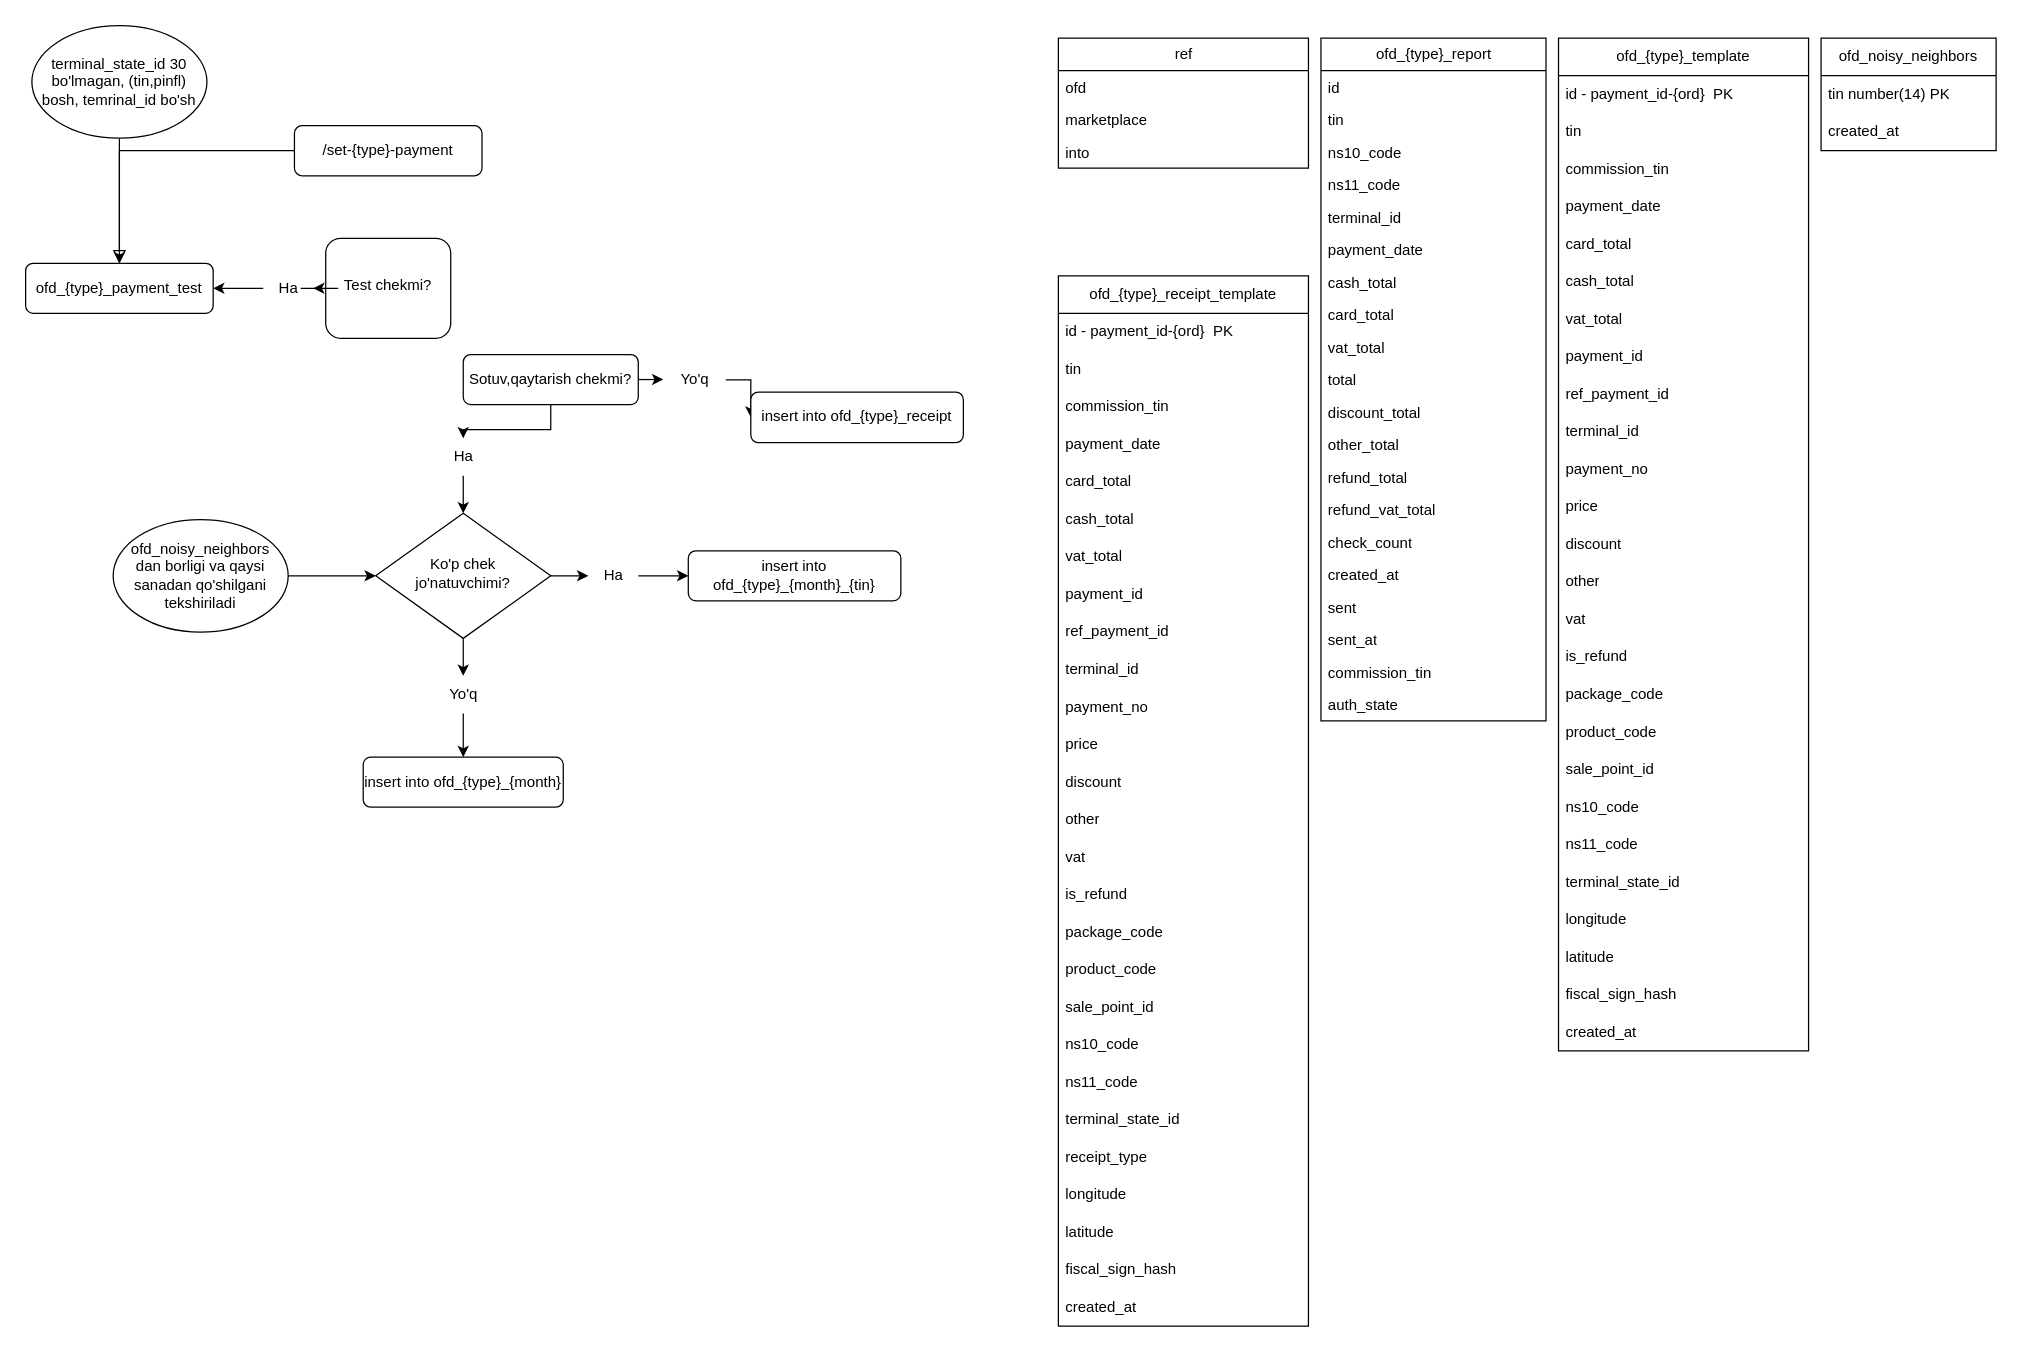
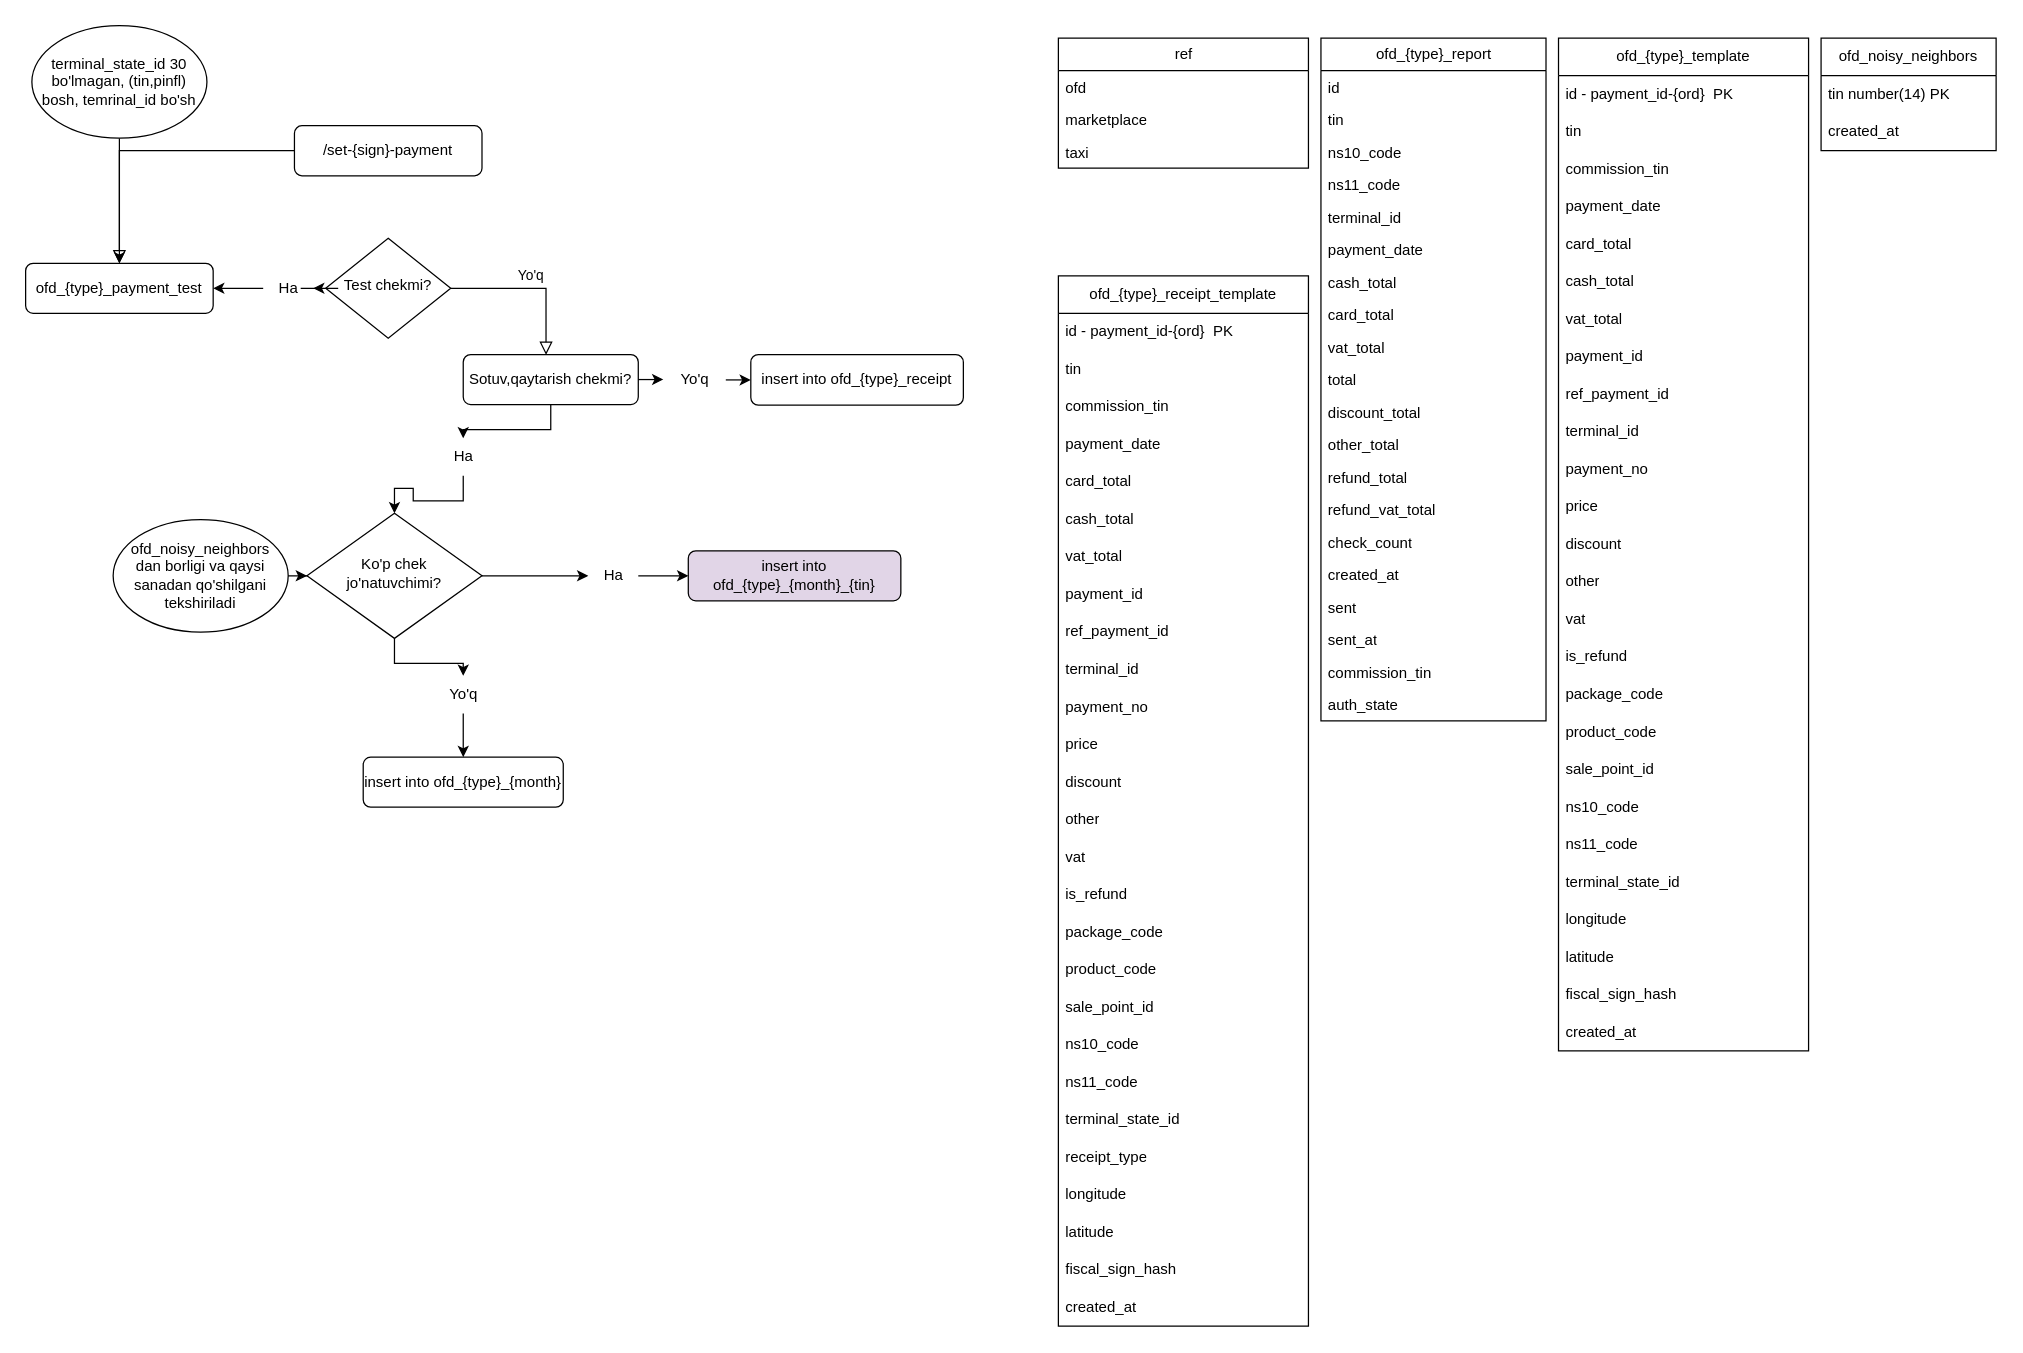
node "/set-{type}-payment": label "/set-{type}-payment" -> "/set-{sign}-payment"
node "into": label "into" -> "taxi"
node "Test chekmi?": shape rounded rectangle -> diamond
edge "Test chekmi?" -> "Sotuv,qaytarish chekmi?": added, label "Yo'q"
node "insert into ofd_{type}_receipt": moved (857, 417) -> (857, 380)
node "Ko'p chek jo'natuvchimi?": moved (463, 576) -> (394, 576)
node "insert into ofd_{type}_{month}_{tin}": fillcolor #ffffff -> #e1d5e7
